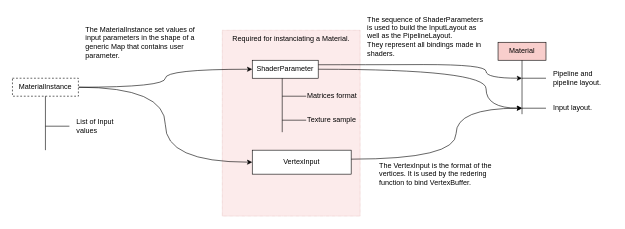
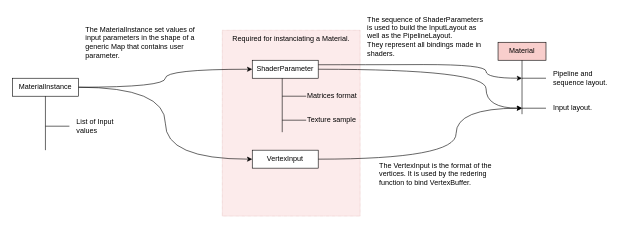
node "Pipeline and pipeline layout.": label "Pipeline and pipeline layout." -> "Pipeline and sequence layout."
node "MaterialInstance": style dashed -> solid
node "VertexInput": size 99x24 -> 66x18
